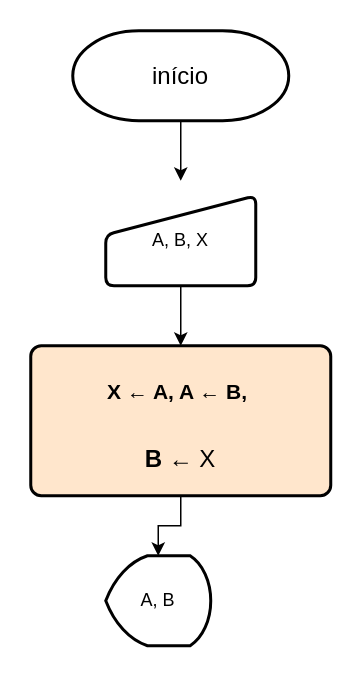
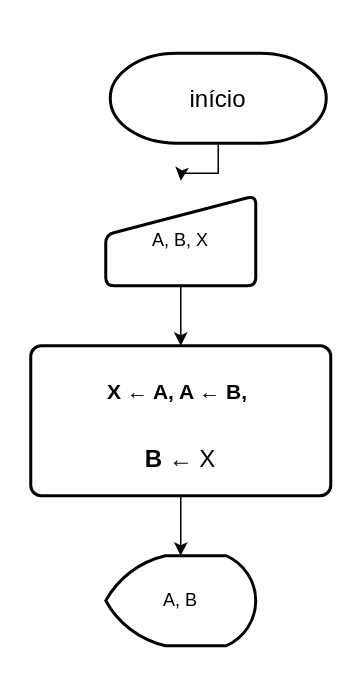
node "início": moved (181, 76) -> (218, 98)
node "X ← A, A ← B, B ← X": fillcolor #ffe6cc -> #ffffff
node "A, B": size 105x90 -> 150x90
